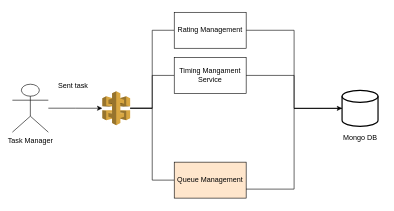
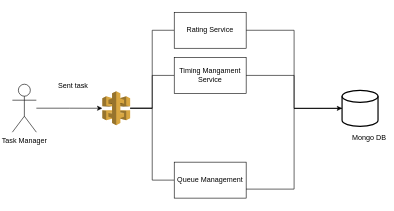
node "Rating Management": label "Rating Management" -> "Rating Service"
node "Task Manager": size 36x48 -> 24x48
node "Mongo DB": moved (360, 138) -> (369, 138)
node "Queue Management": fillcolor #ffe6cc -> #ffffff
